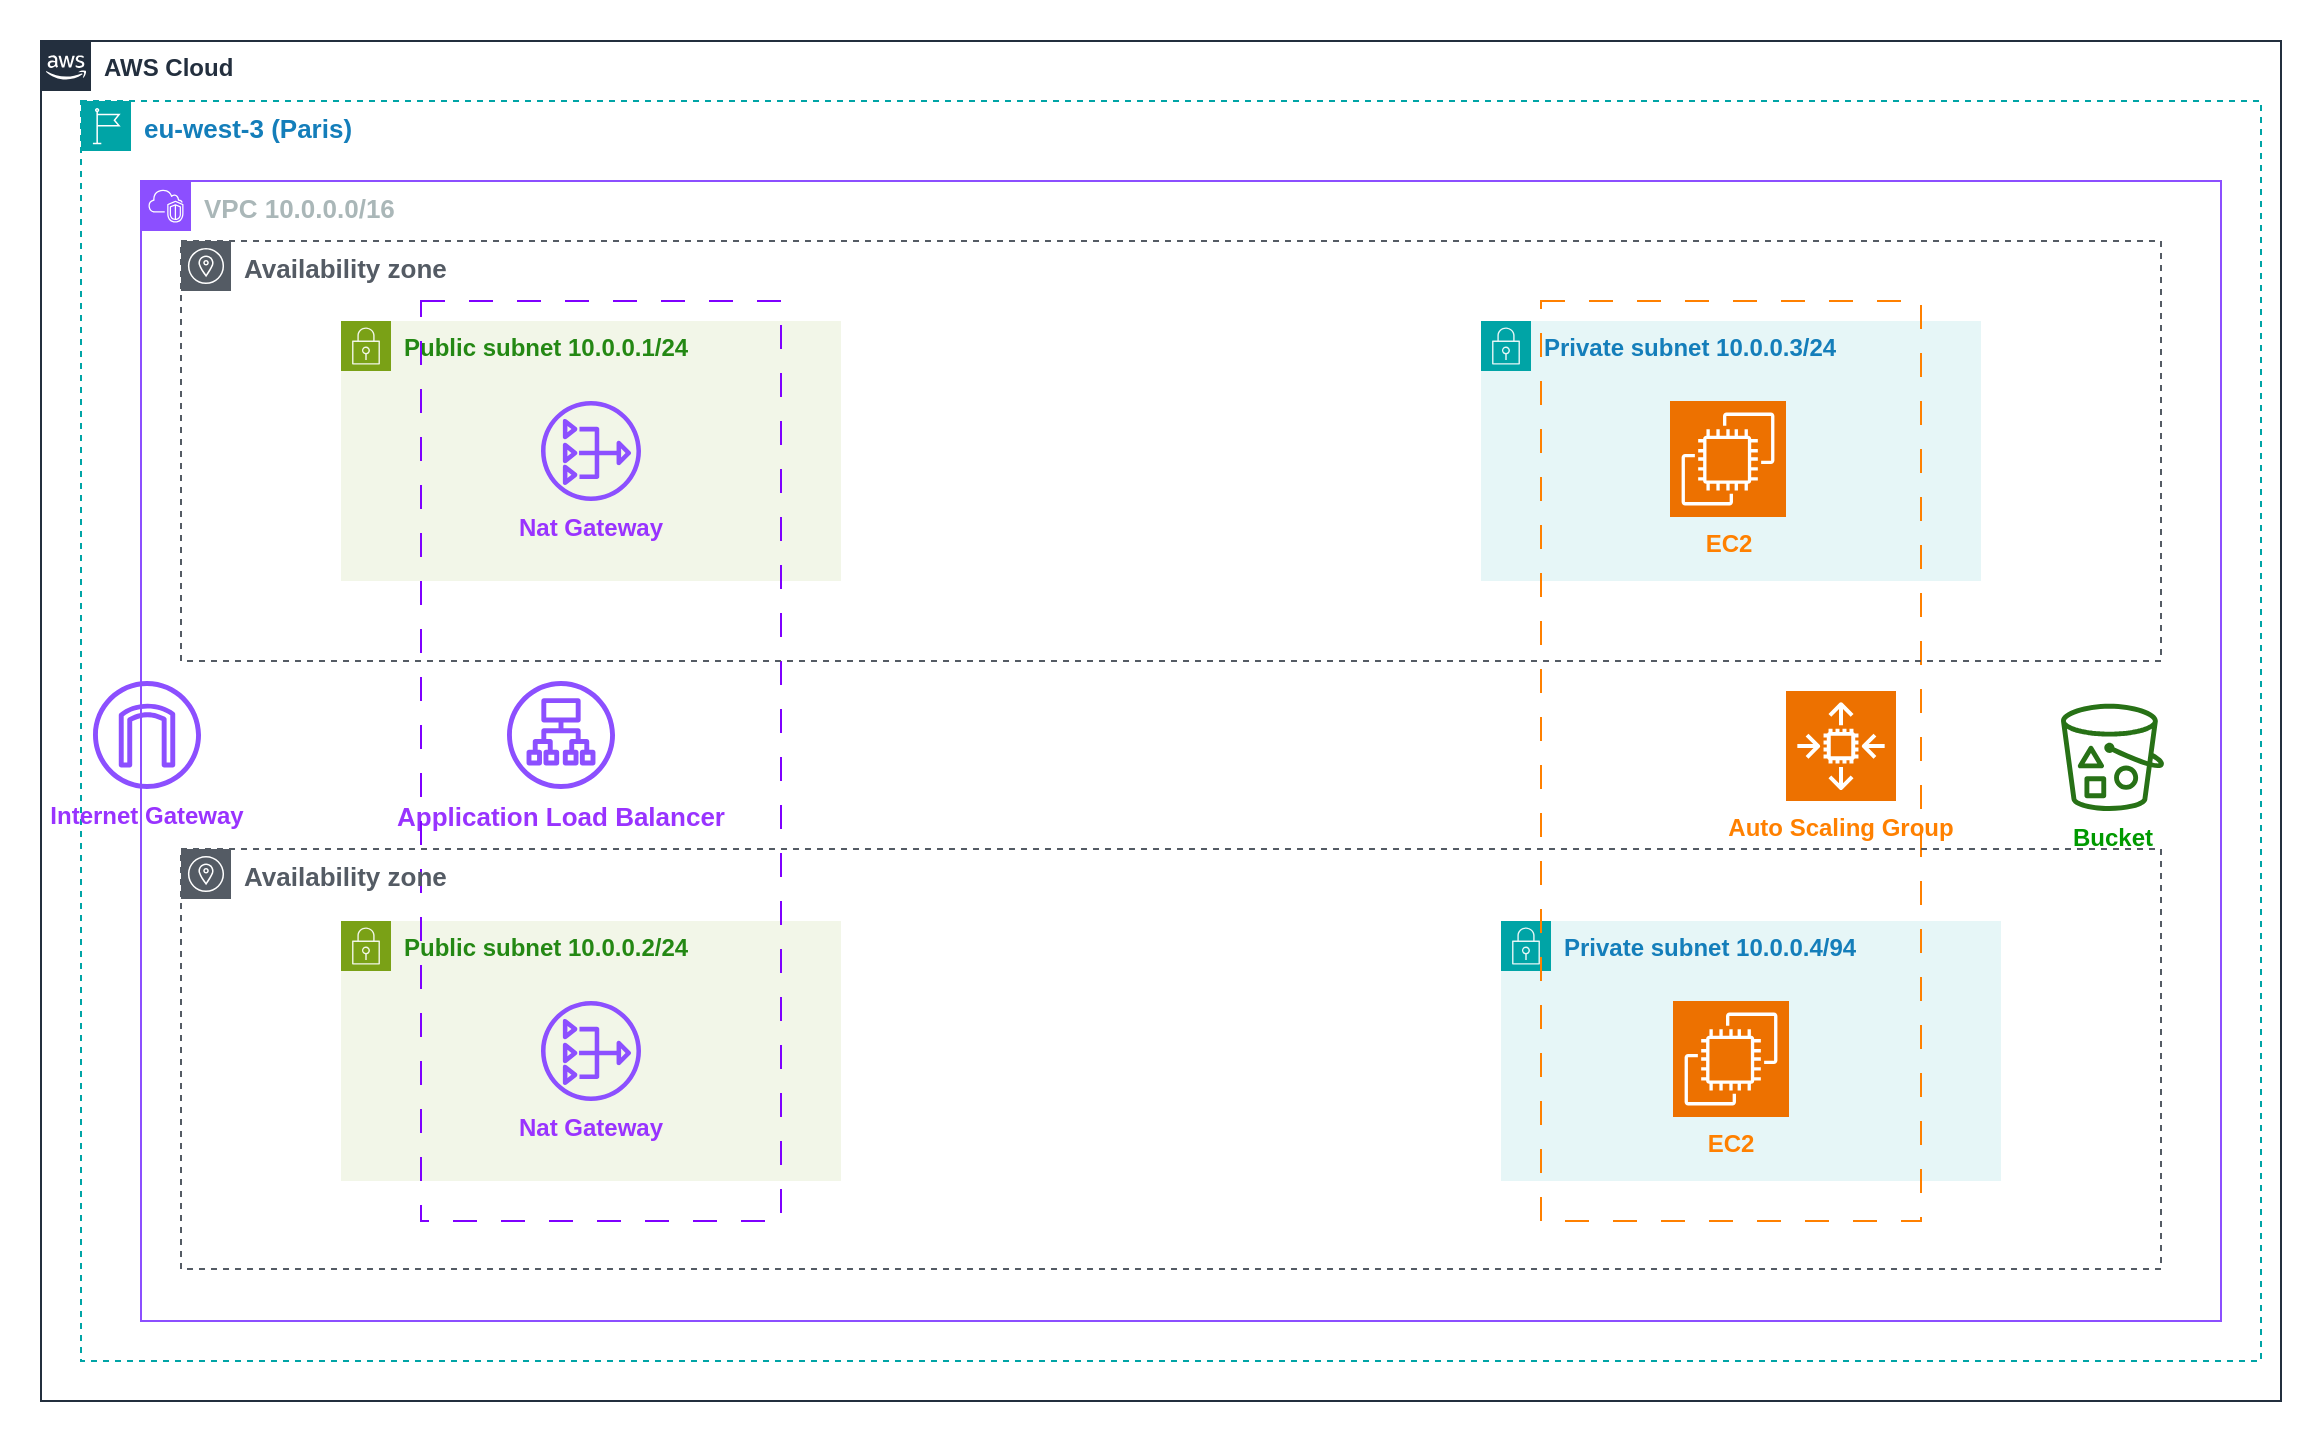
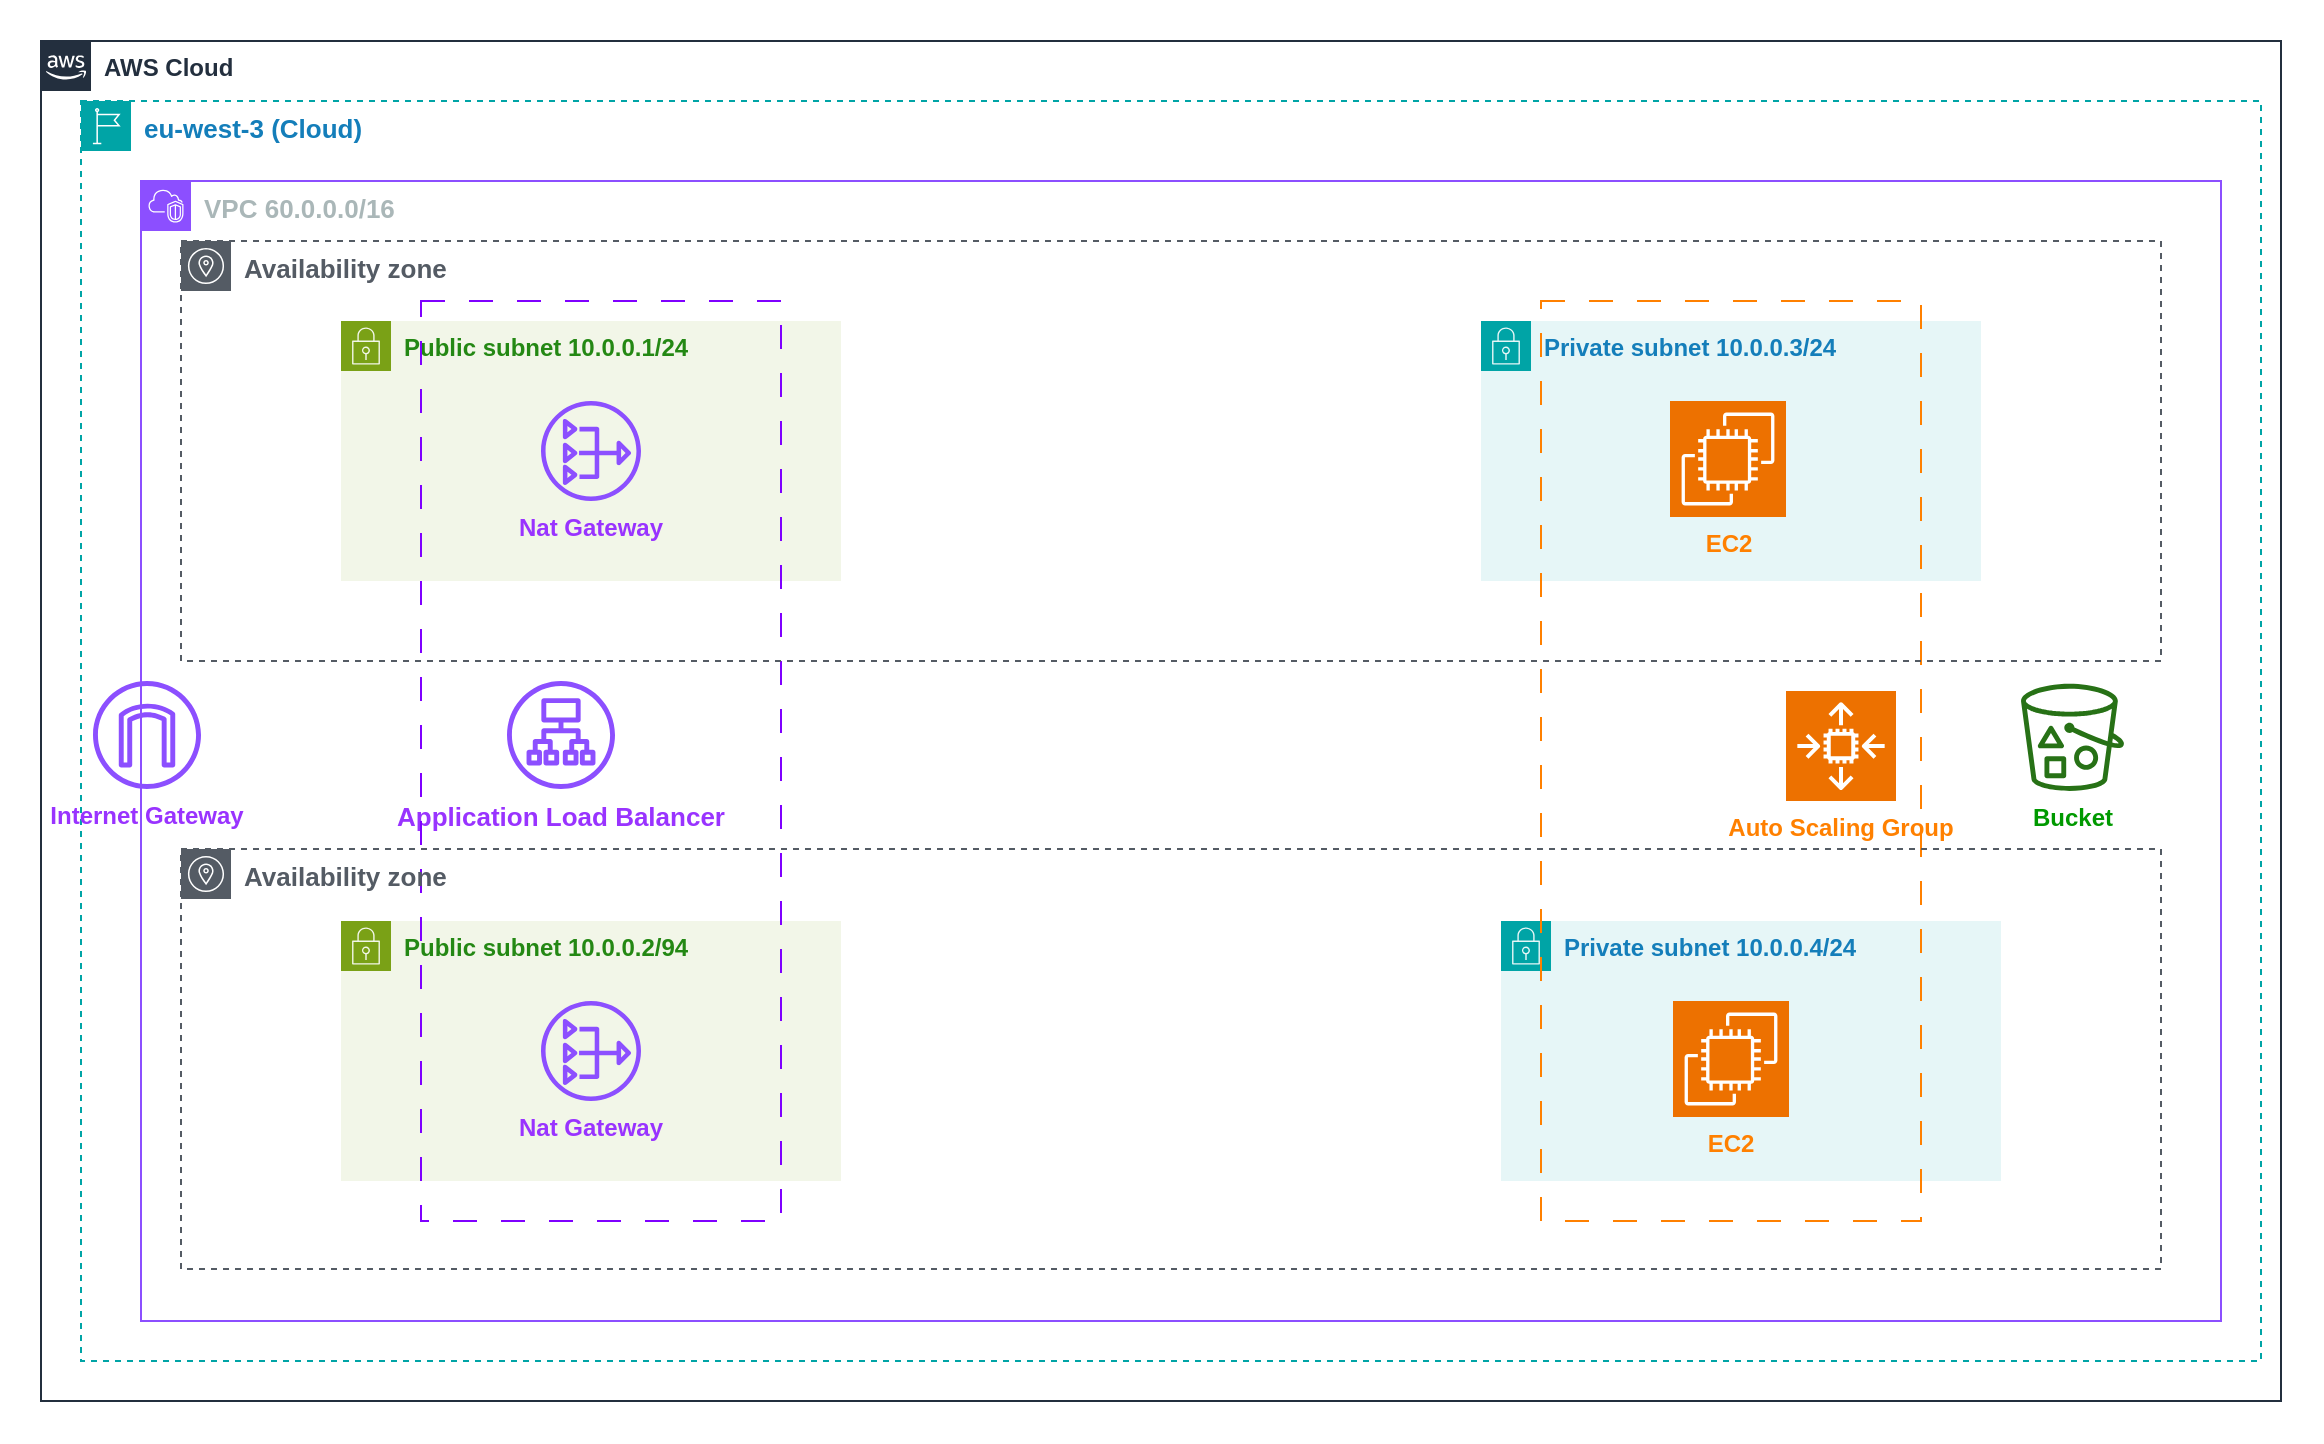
node "eu-west-3 (Paris)": label "eu-west-3 (Paris)" -> "eu-west-3 (Cloud)"
node "VPC 10.0.0.0/16": label "VPC 10.0.0.0/16" -> "VPC 60.0.0.0/16"
node "Bucket": moved (2113, 757) -> (2073, 737)
node "Public subnet 10.0.0.2/24": label "Public subnet 10.0.0.2/24" -> "Public subnet 10.0.0.2/94"
node "Private subnet 10.0.0.4/94": label "Private subnet 10.0.0.4/94" -> "Private subnet 10.0.0.4/24"
